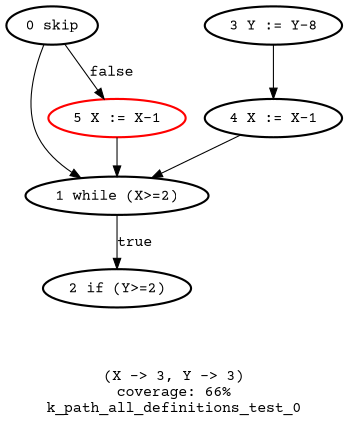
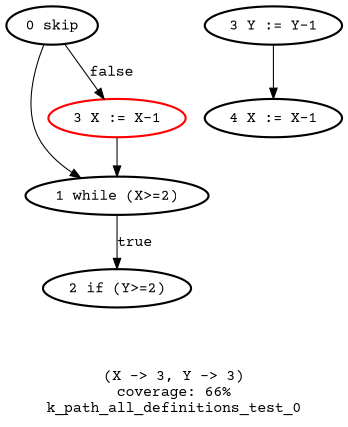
node "3 Y := Y-8": label "3 Y := Y-8" -> "3 Y := Y-1"
node "5 X := X-1": label "5 X := X-1" -> "3 X := X-1"
edge "4 X := X-1" -> "1 while (X>=2)": removed
